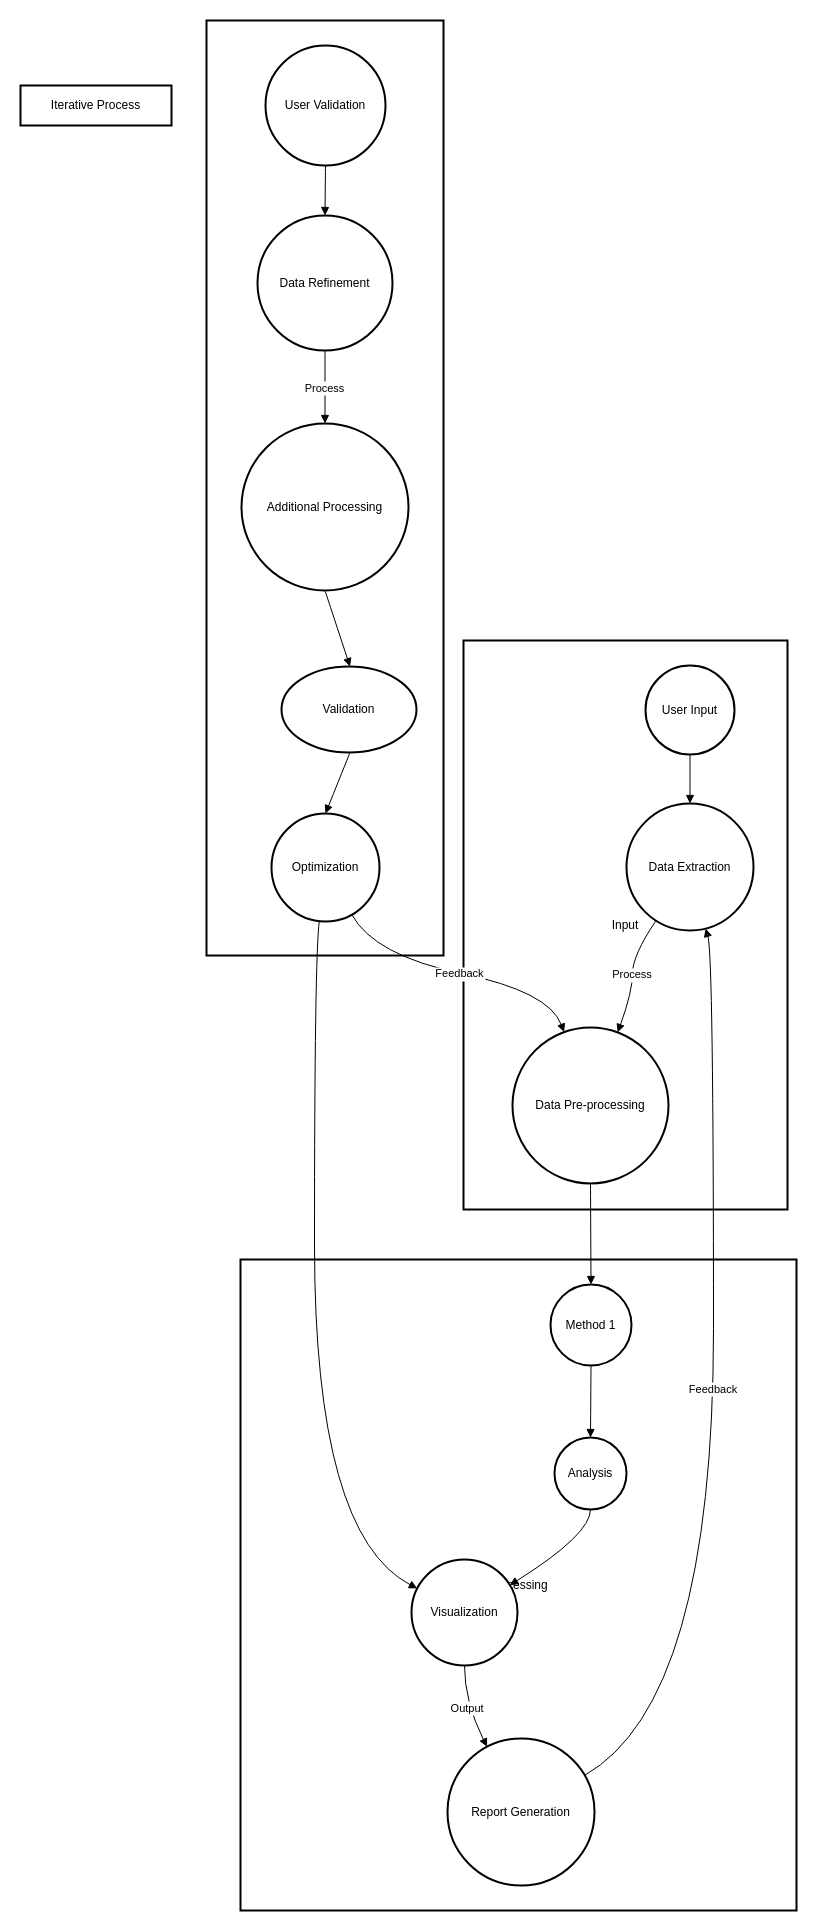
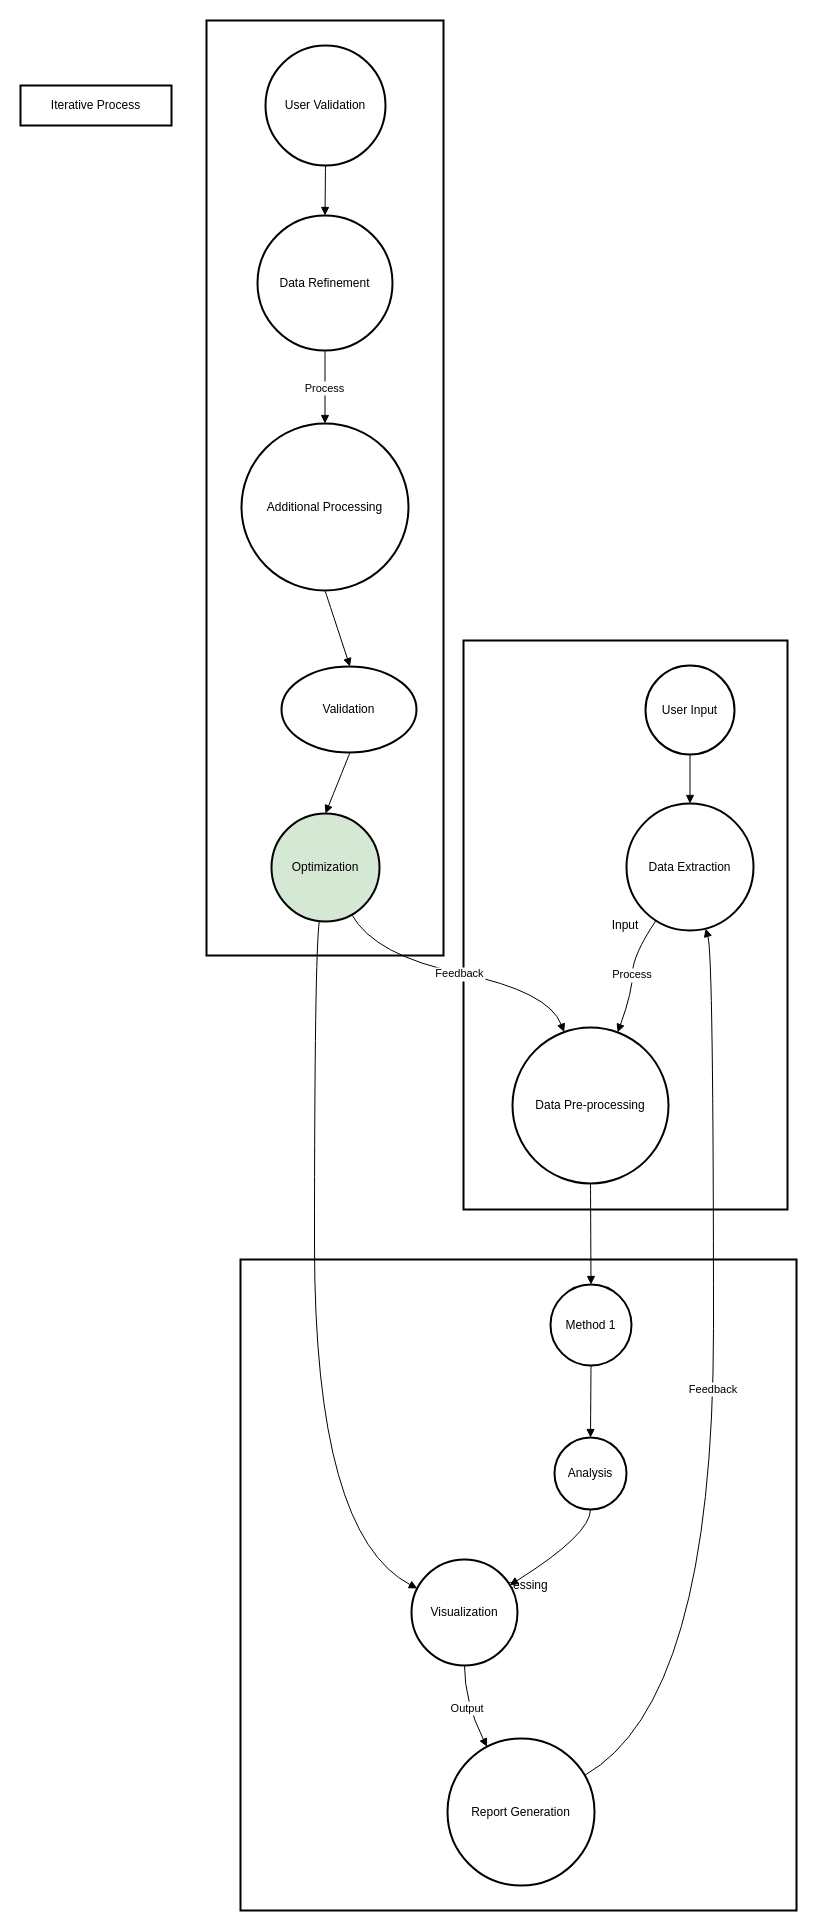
node "Optimization": fillcolor #ffffff -> #d5e8d4
